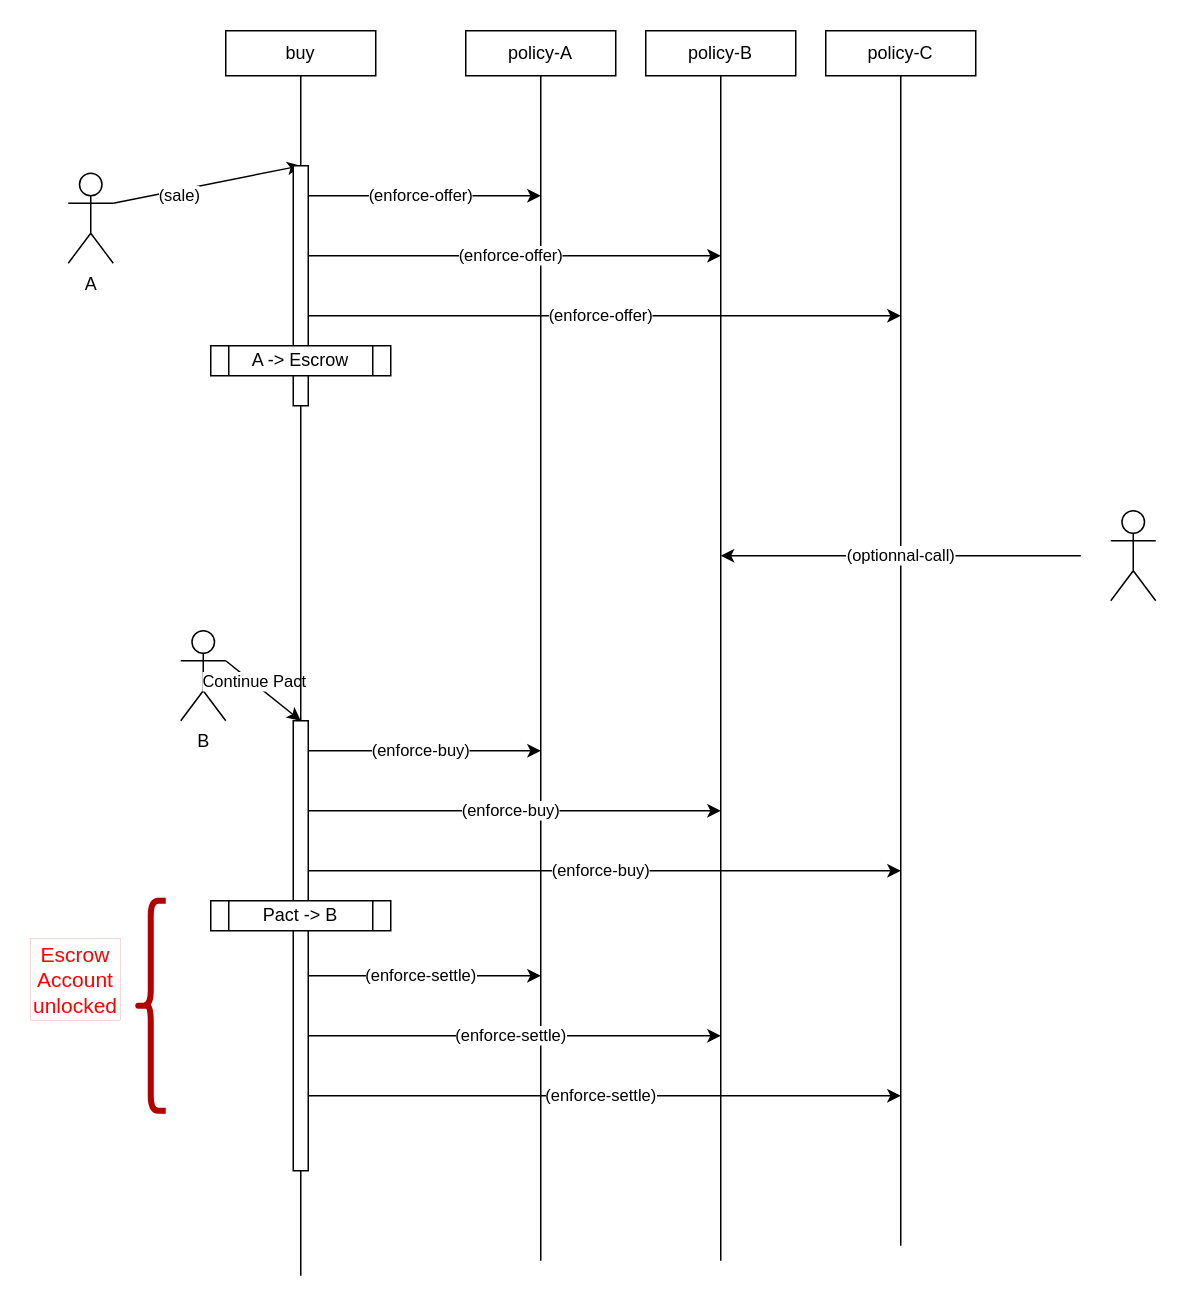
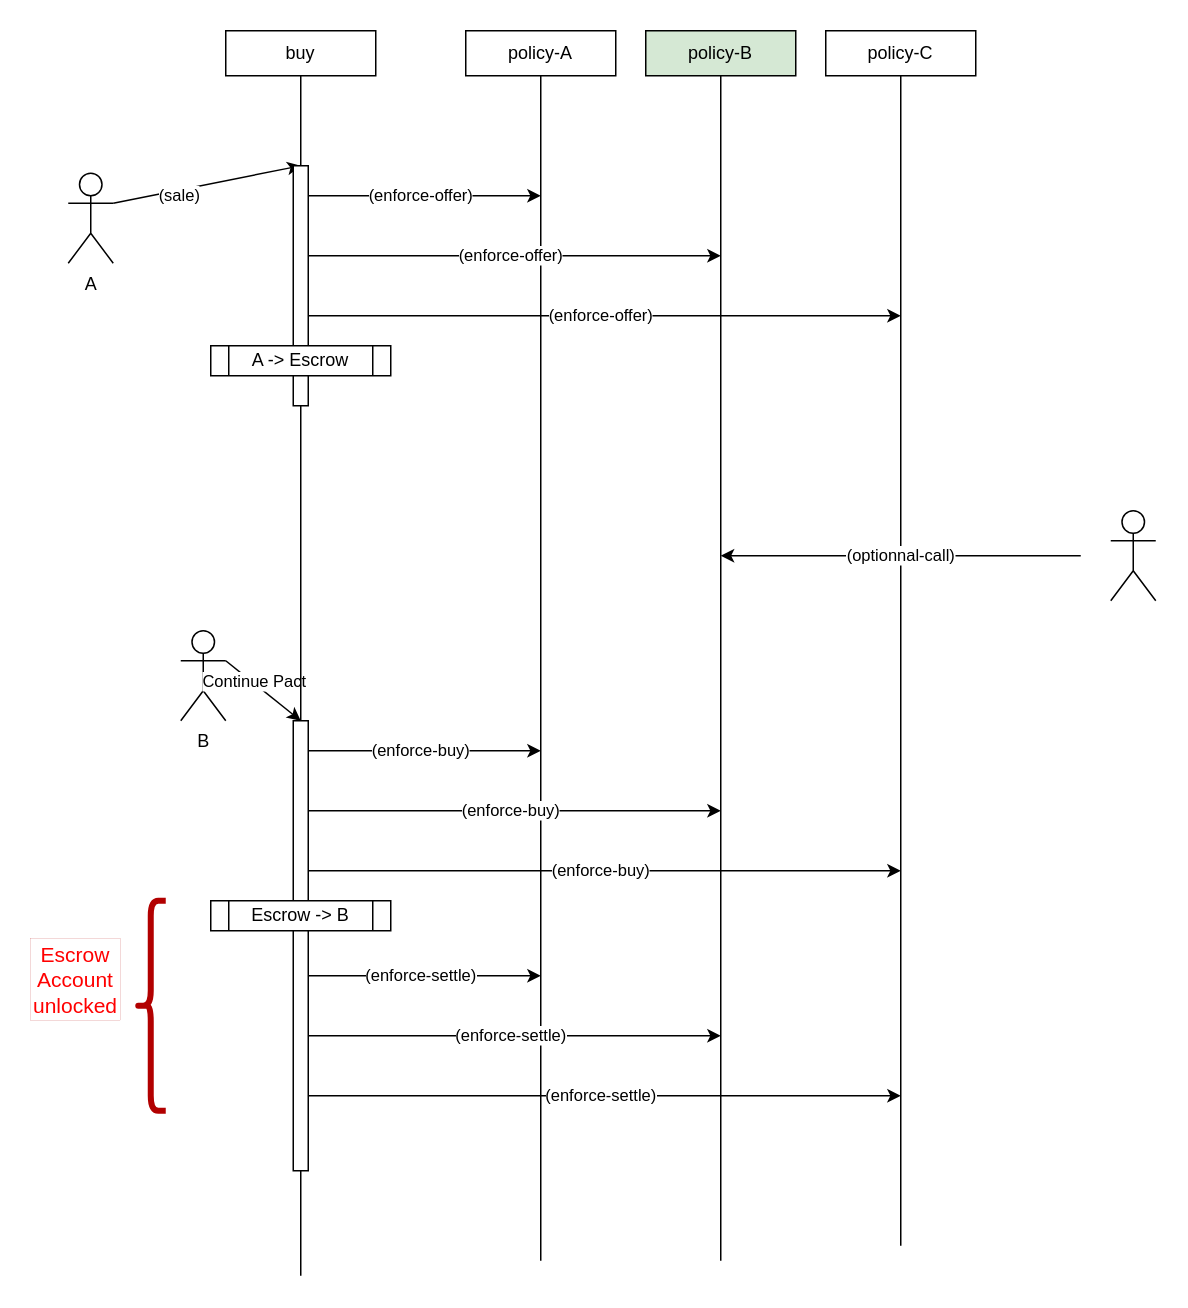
node "policy-B": fillcolor #ffffff -> #d5e8d4
node "Pact -> B": label "Pact -> B" -> "Escrow -> B"
